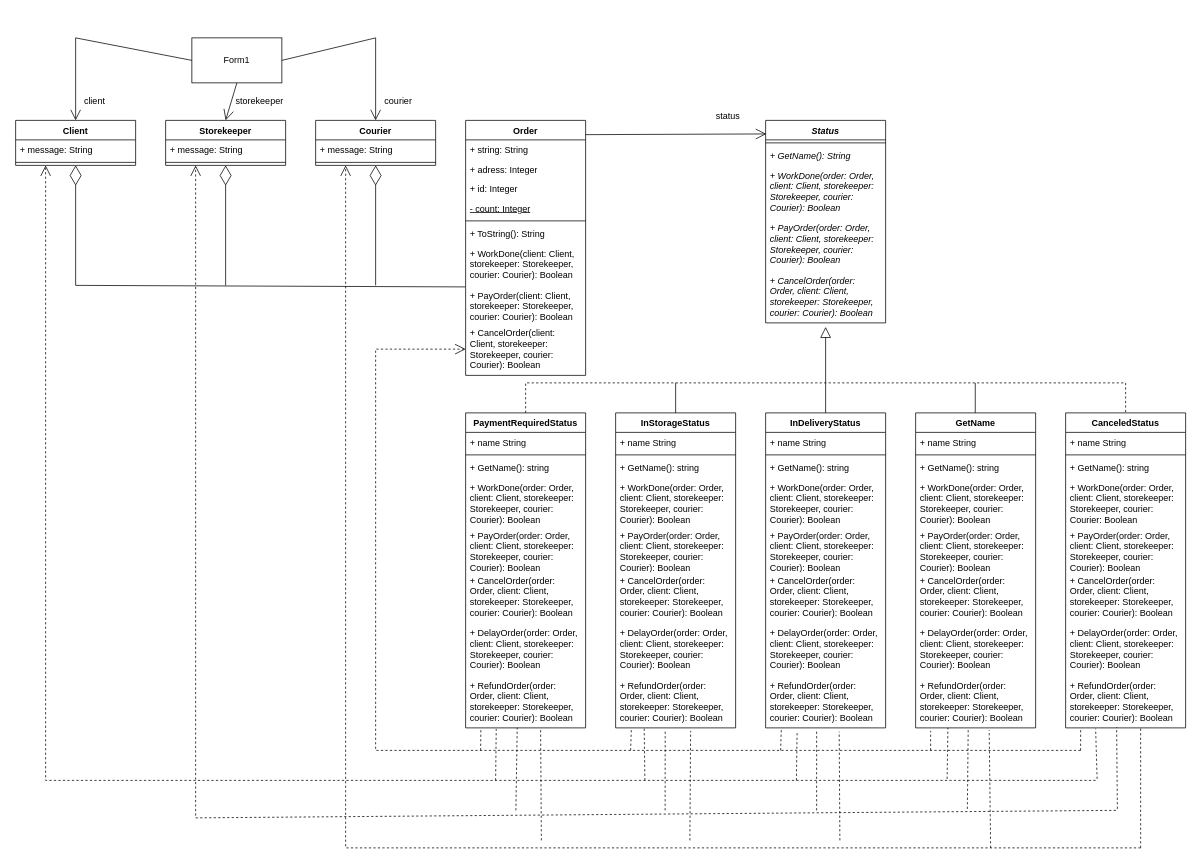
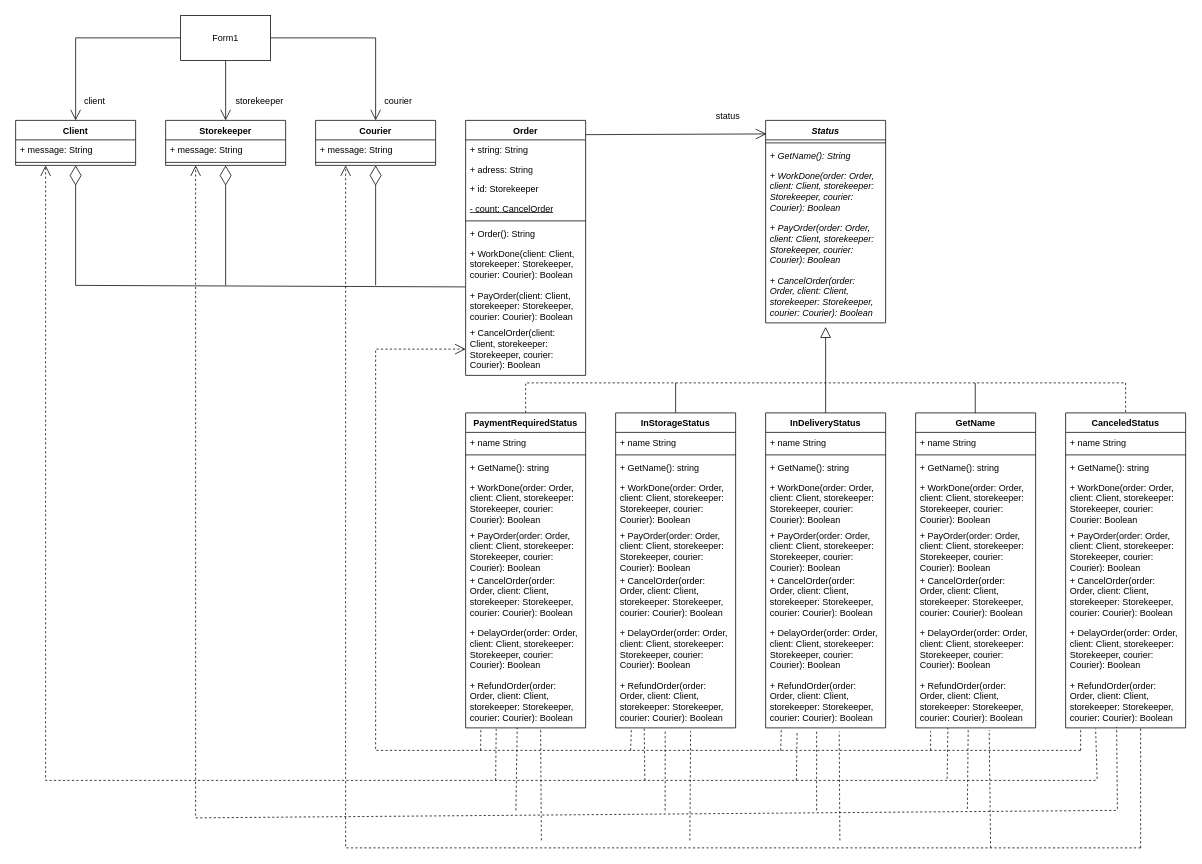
node "Form1": moved (237, 60) -> (225, 38)
node "+ adress: Integer": label "+ adress: Integer" -> "+ adress: String"
node "+ id: Integer": label "+ id: Integer" -> "+ id: Storekeeper"
node "- count: Integer": label "- count: Integer" -> "- count: CancelOrder"
node "+ ToString(): String": label "+ ToString(): String" -> "+ Order(): String"
